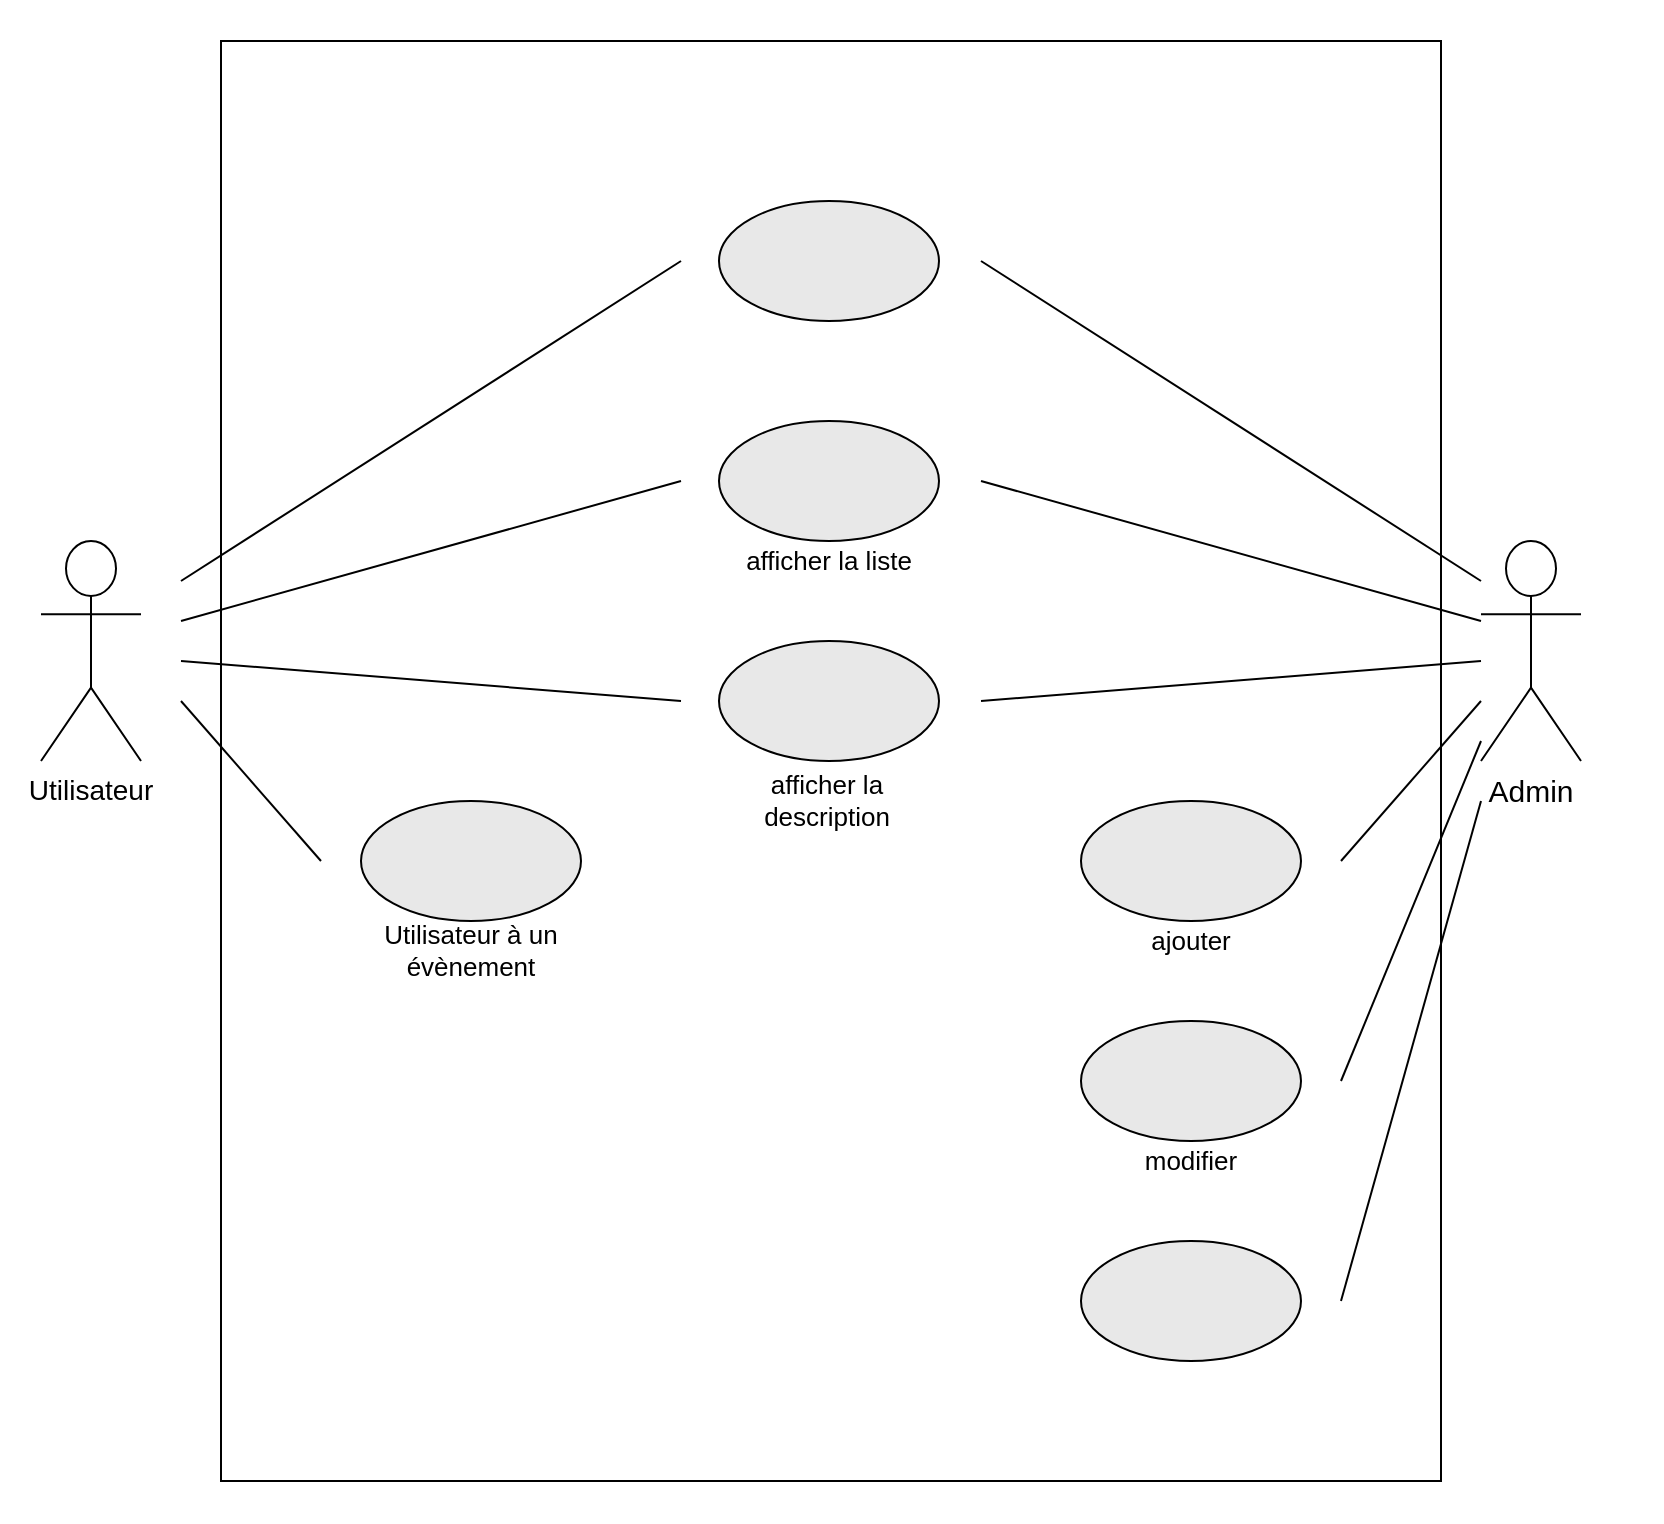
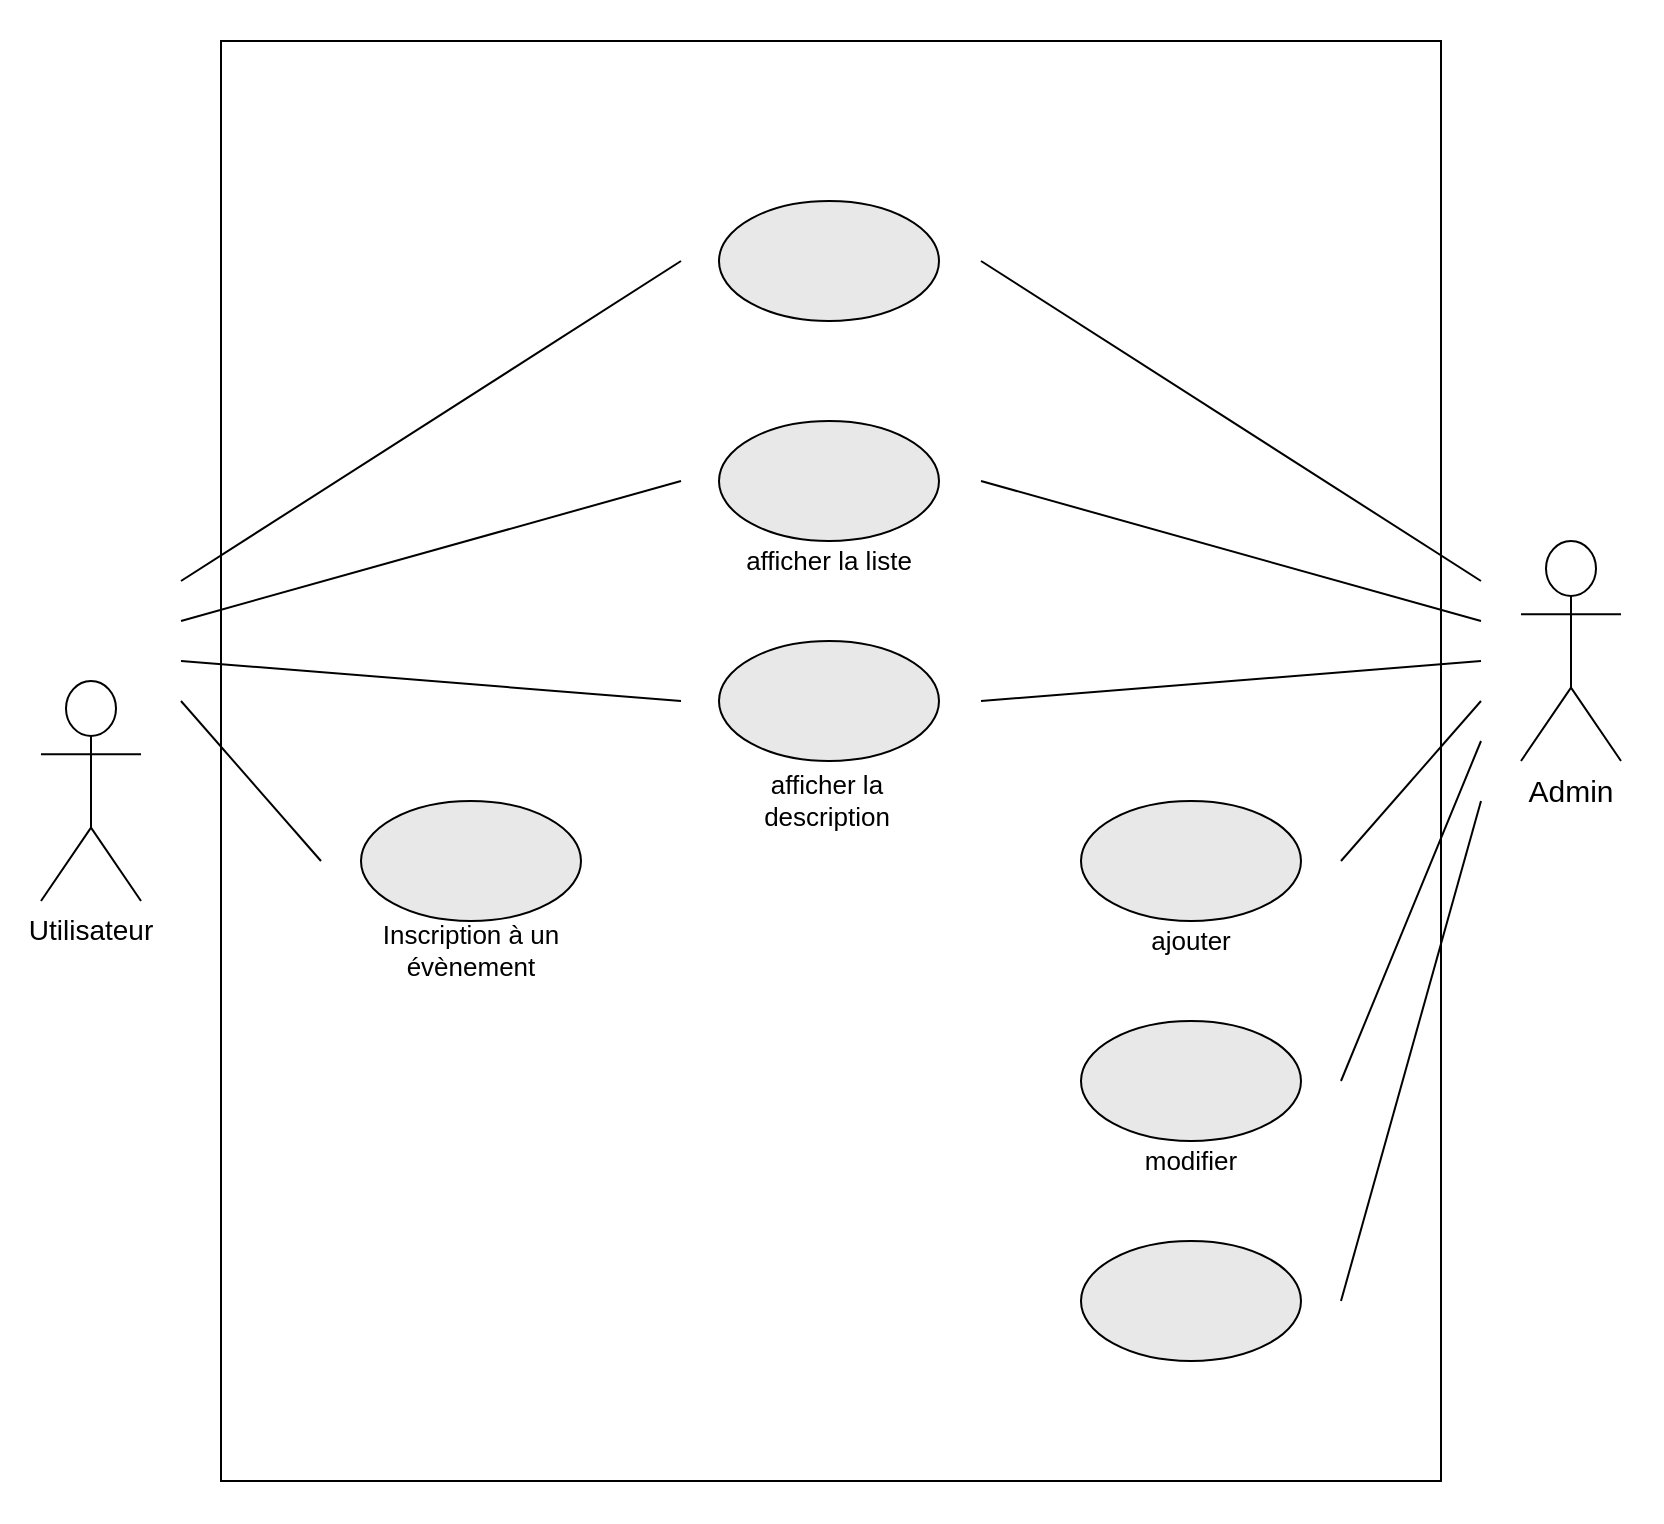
node "Utilisateur": moved (91, 651) -> (91, 791)
node "Admin": moved (1531, 651) -> (1571, 651)
node "Utilisateur à un évènement": label "Utilisateur à un évènement" -> "Inscription à un évènement"
